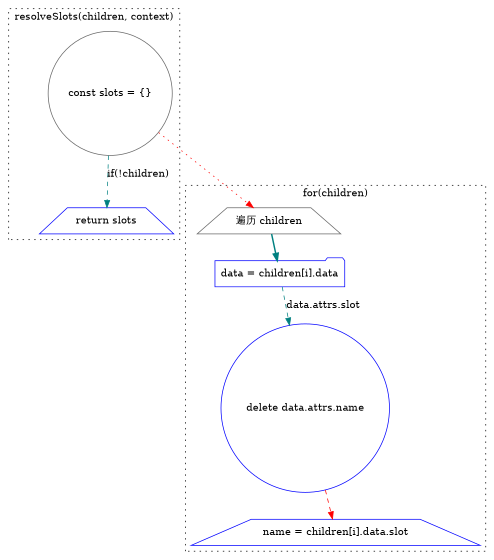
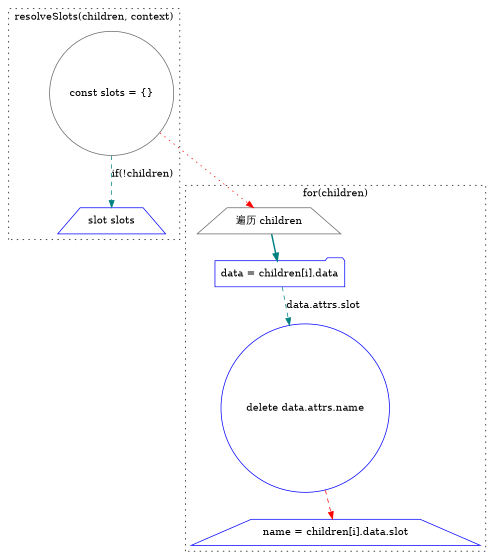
node "return slots": label "return slots" -> "slot slots"
